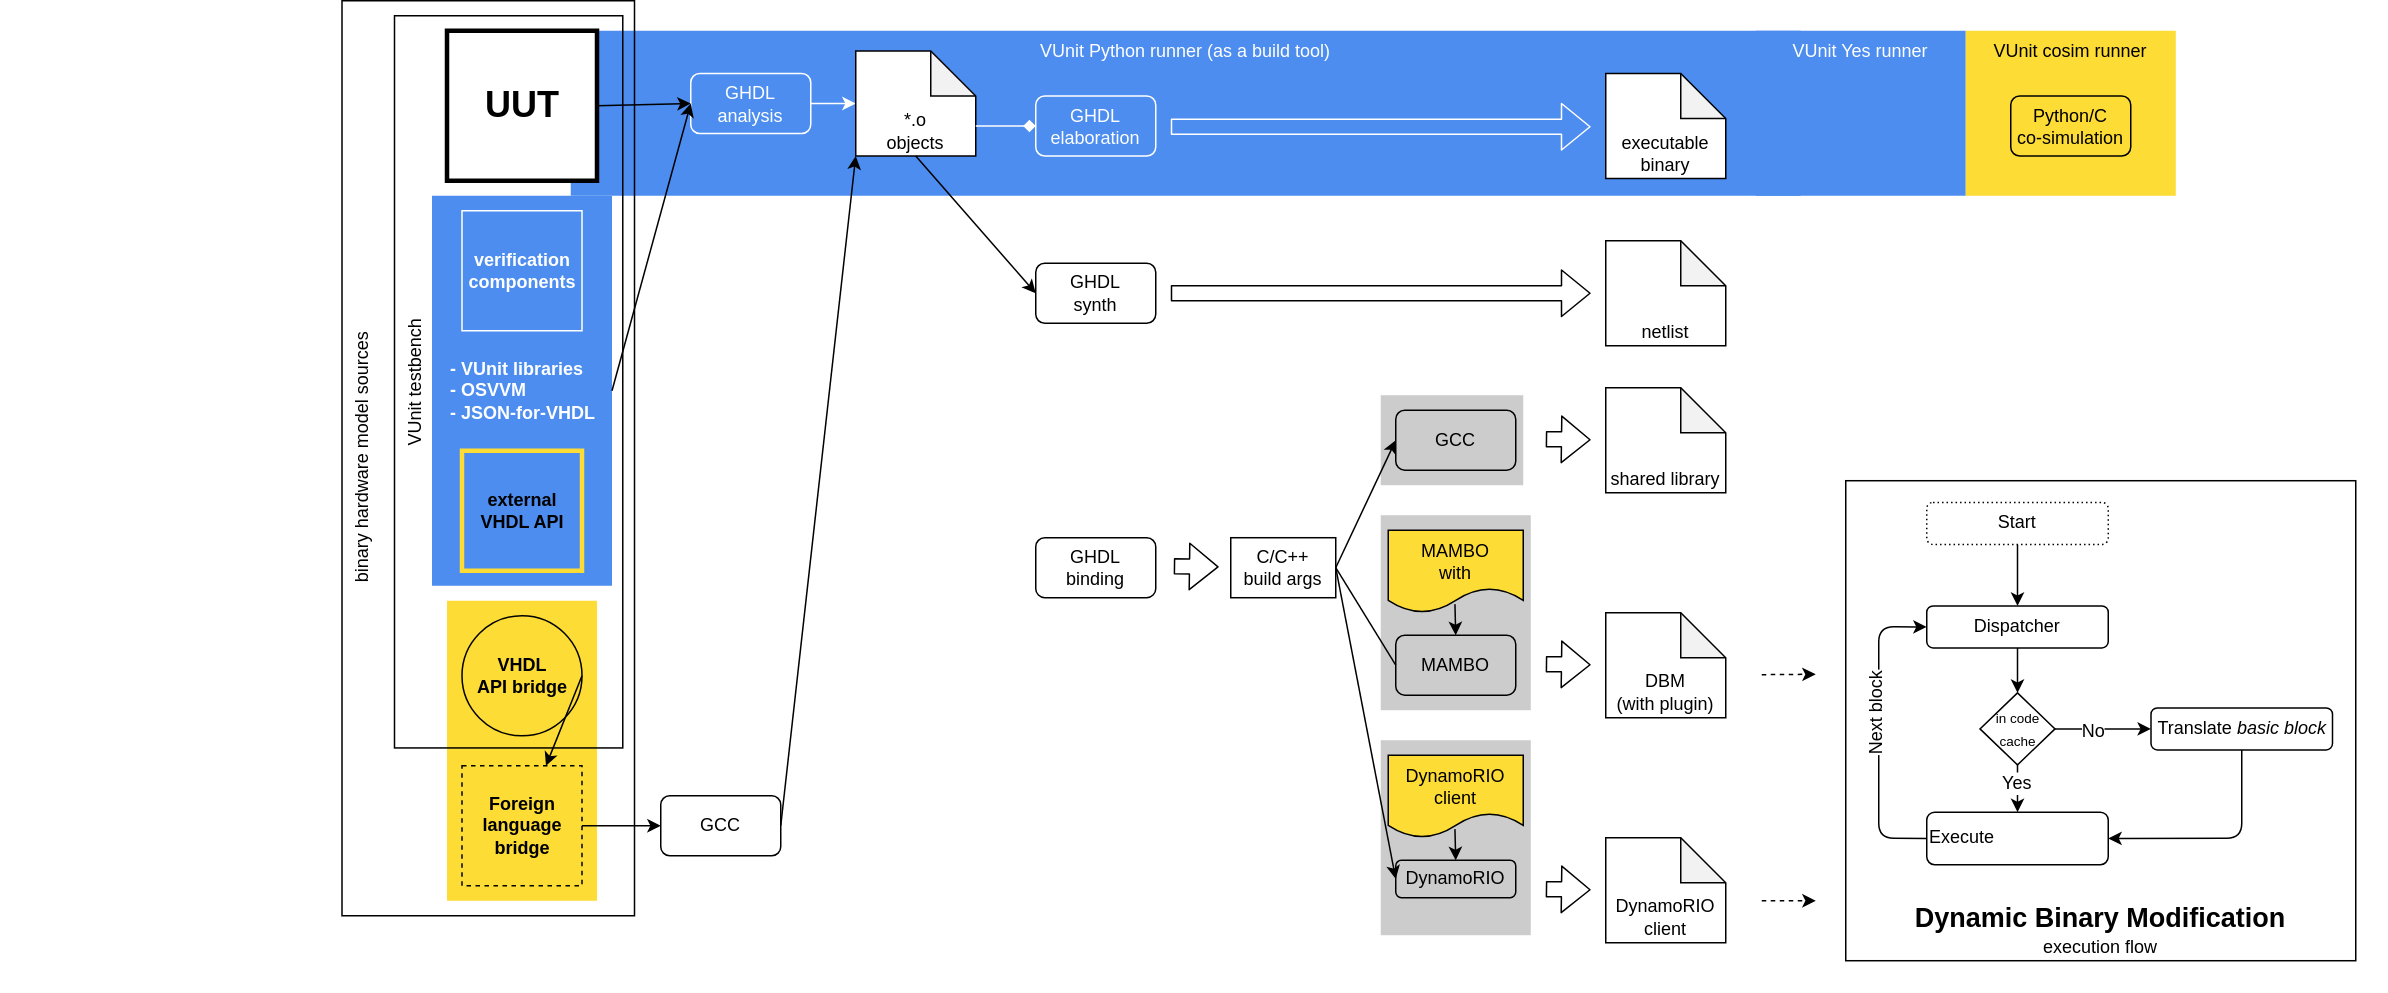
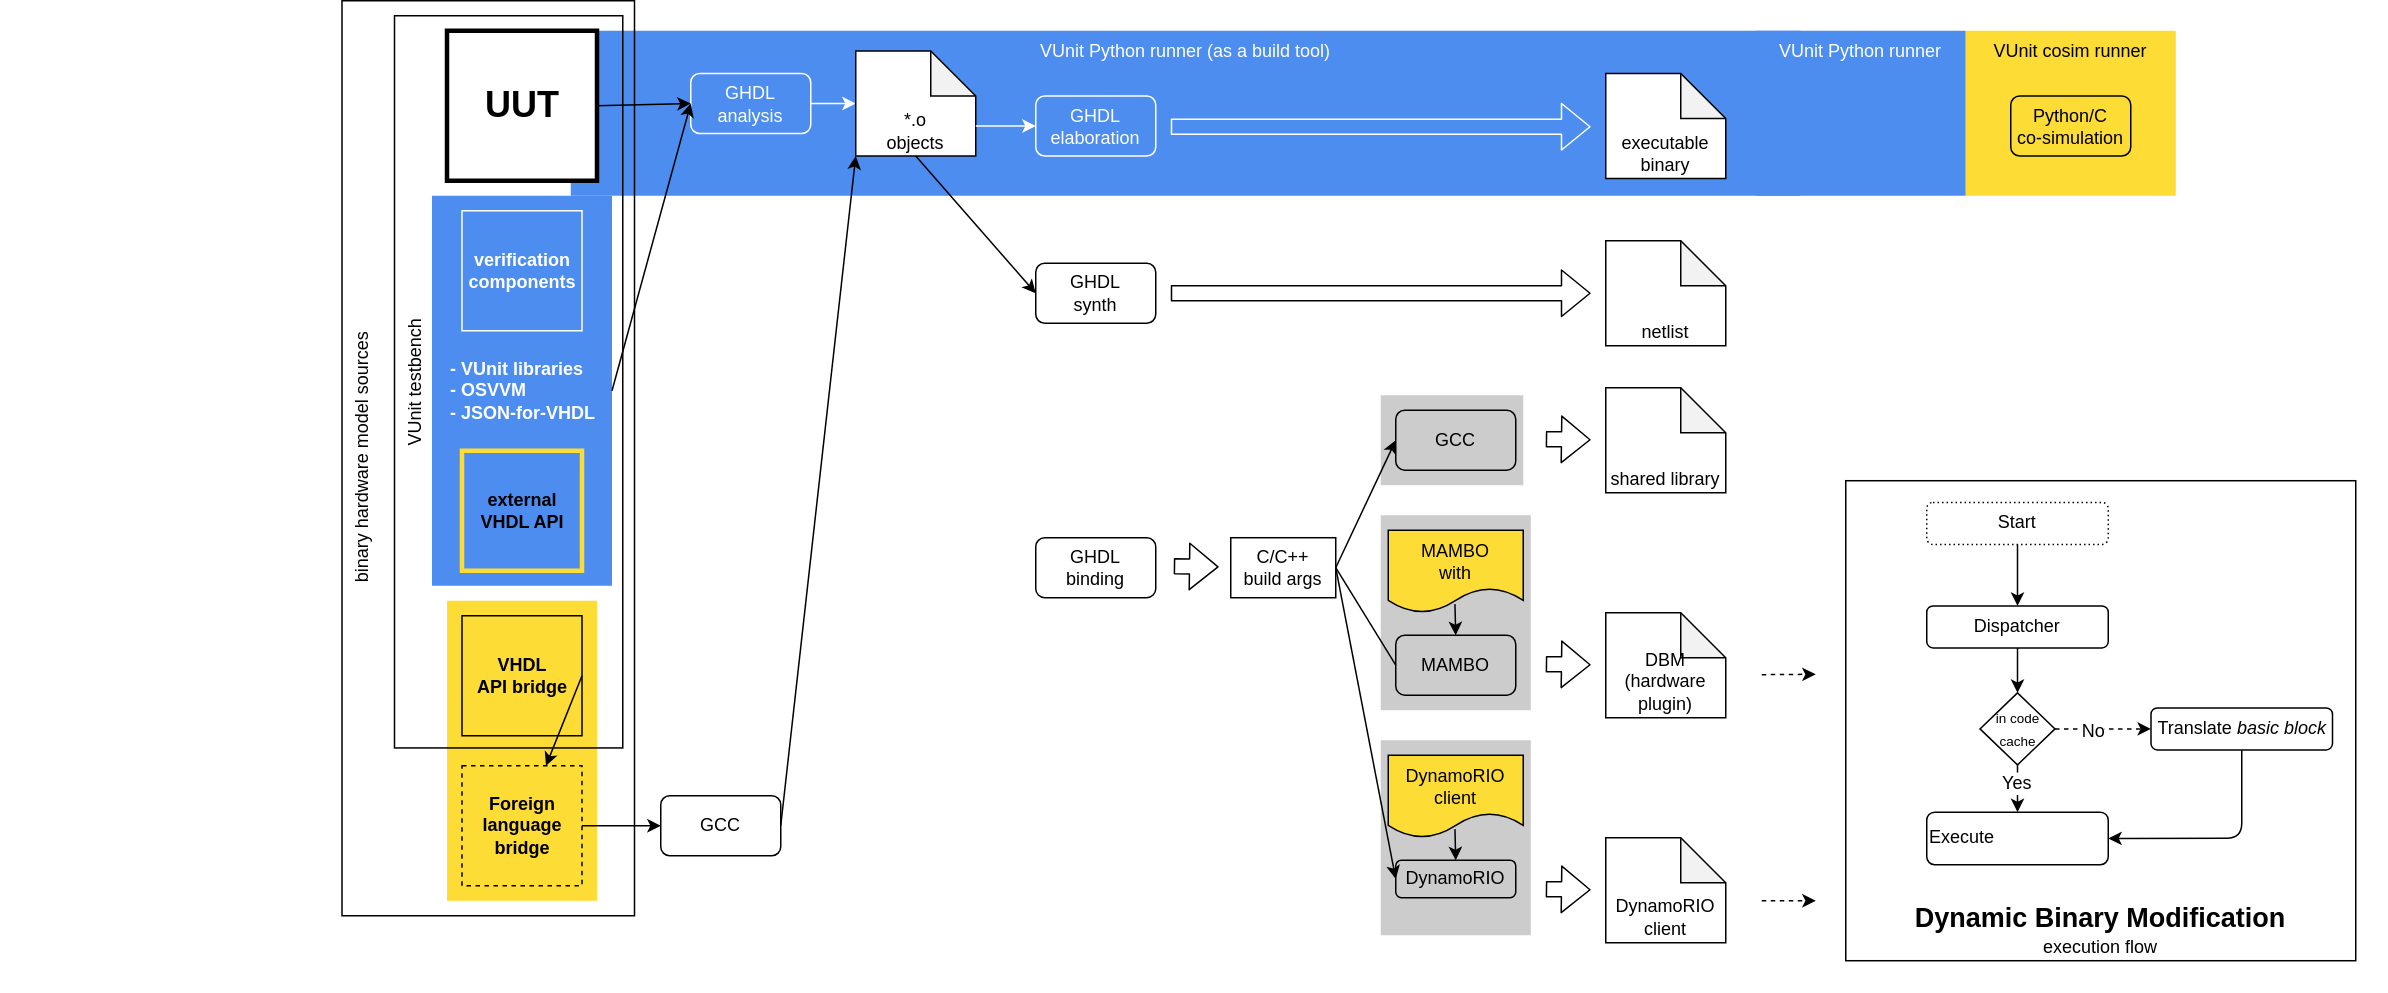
node "VUnit Yes runner": label "VUnit Yes runner" -> "VUnit Python runner"
edge "*.o objects" -> "GHDL elaboration": arrowhead diamond -> classic
node "VHDL API bridge": shape ellipse -> rectangle
node "DBM (with plugin)": label "DBM (with plugin)" -> "DBM (hardware plugin)"
edge "in code cache" -> "Translate basic block": style solid -> dashed
edge "Execute" -> "Dispatcher": removed, label "Next block"
